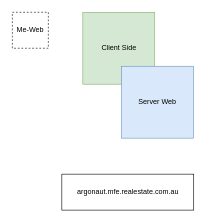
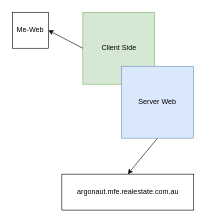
node "Me-Web": style dashed -> solid
edge "Client Side" -> "Me-Web": added
edge "Server Web" -> "argonaut.mfe.realestate.com.au": added
